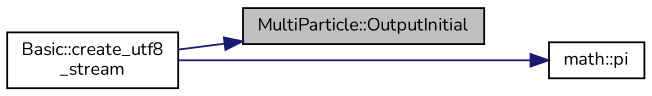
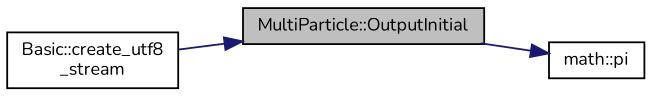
edge "Basic::create_utf8 _stream" -> "math::pi": now "MultiParticle::OutputInitial" -> "math::pi"
